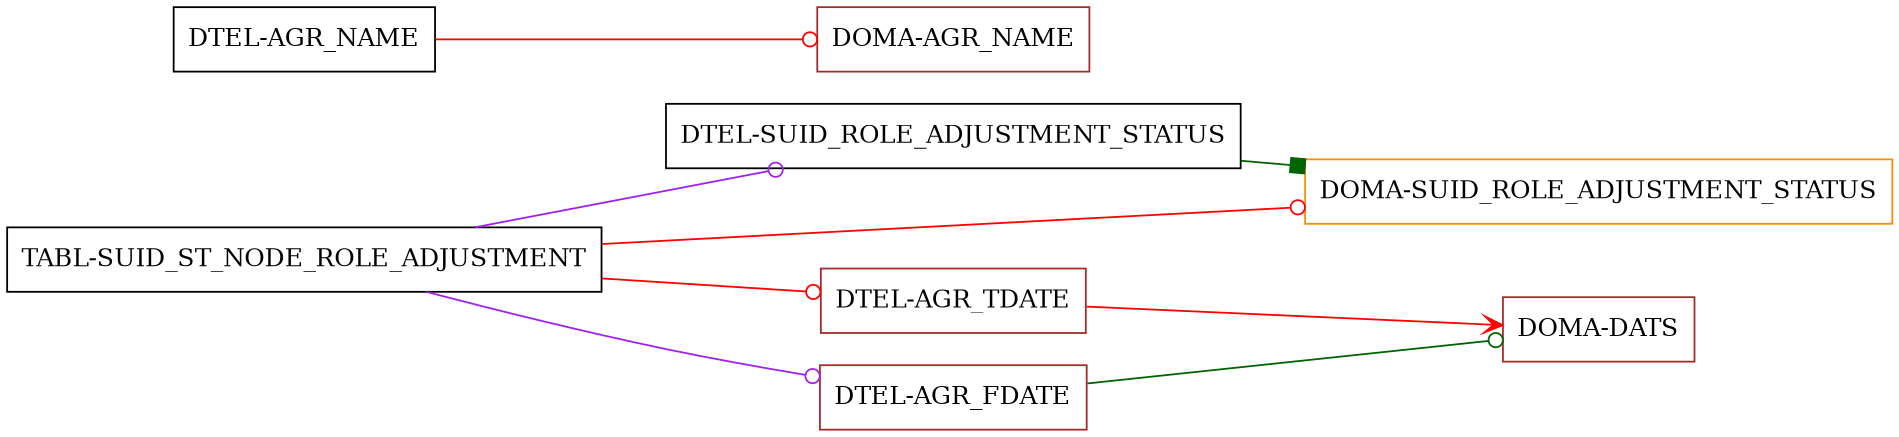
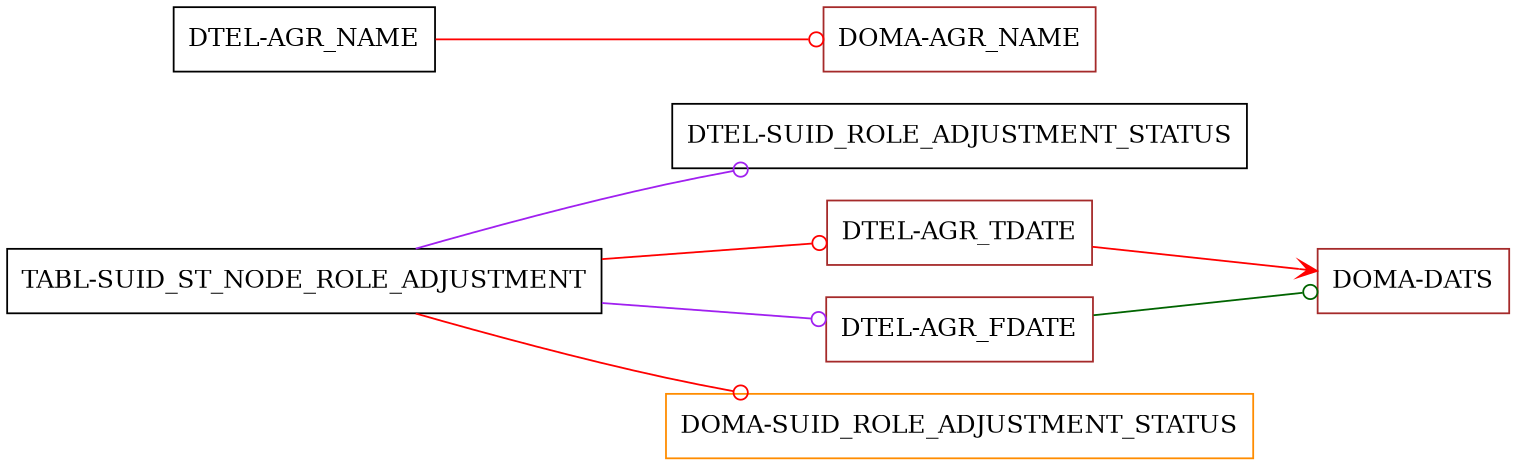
edge "DTEL-SUID_ROLE_ADJUSTMENT_STATUS" -> "DOMA-SUID_ROLE_ADJUSTMENT_STATUS": removed
